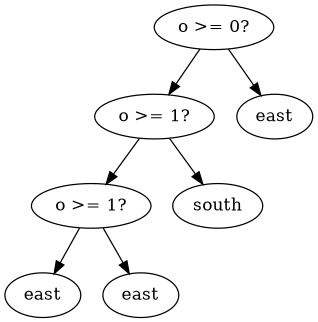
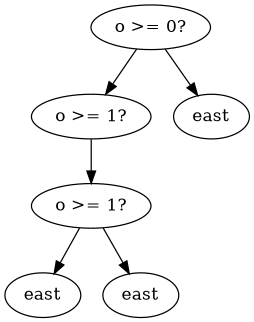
node "south": removed
